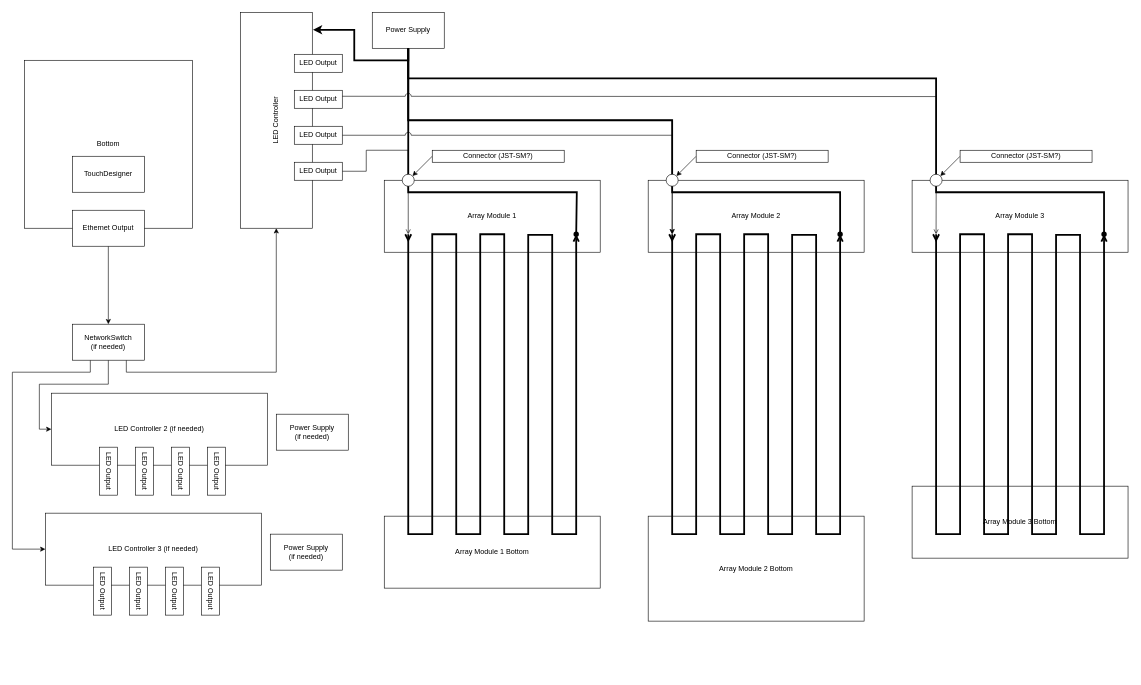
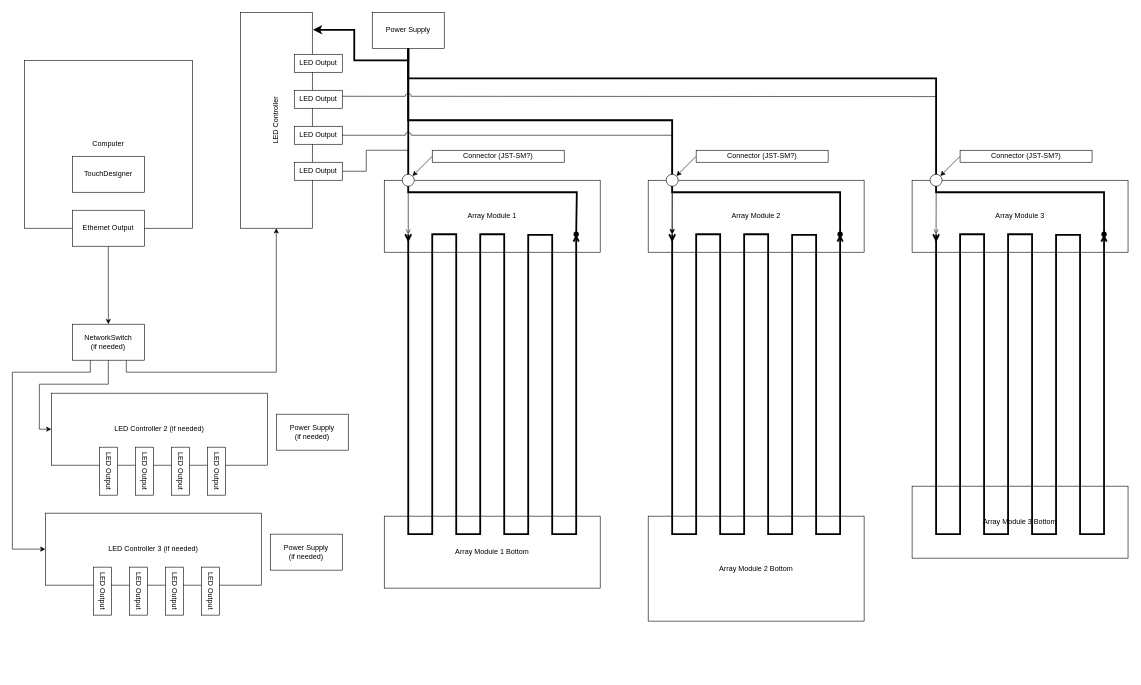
node "Bottom": label "Bottom" -> "Computer"
